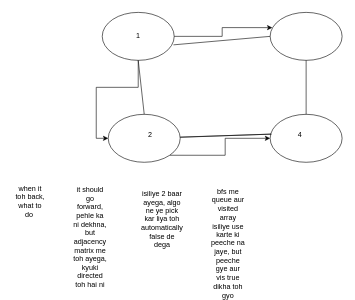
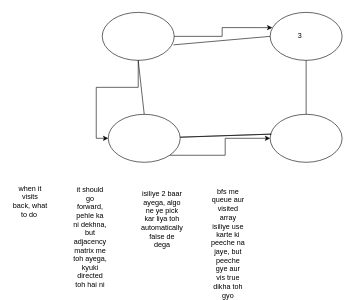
node "1": removed
node "3": added
node "2": removed
node "4": removed
node "when it toh back, what to do": label "when it toh back, what to do" -> "when it visits back, what to do"
